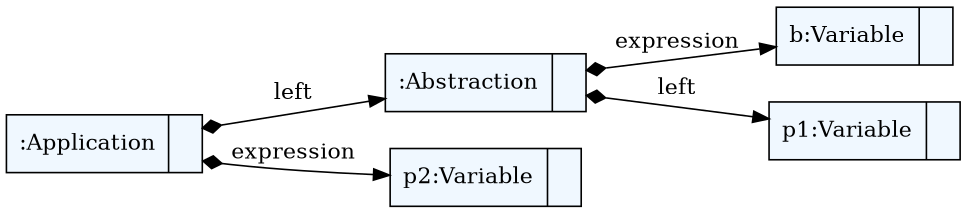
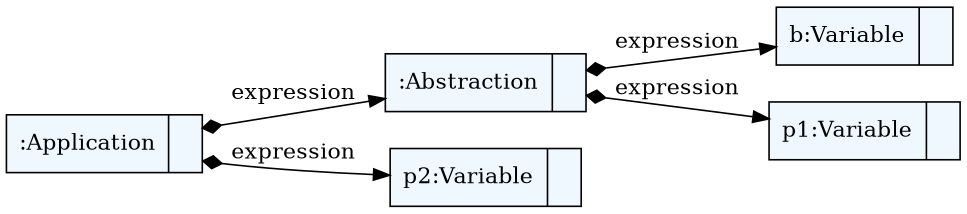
edge ":Abstraction" -- "p1:Variable": label "left" -> "expression"
edge ":Abstraction" -- ":Application": label "left" -> "expression"
